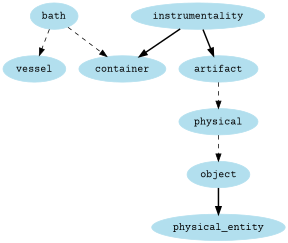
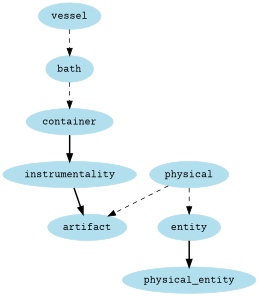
edge "bath" -> "vessel": reversed
edge "instrumentality" -> "container": reversed
edge "artifact" -> "physical": reversed
node "object": label "object" -> "entity"
